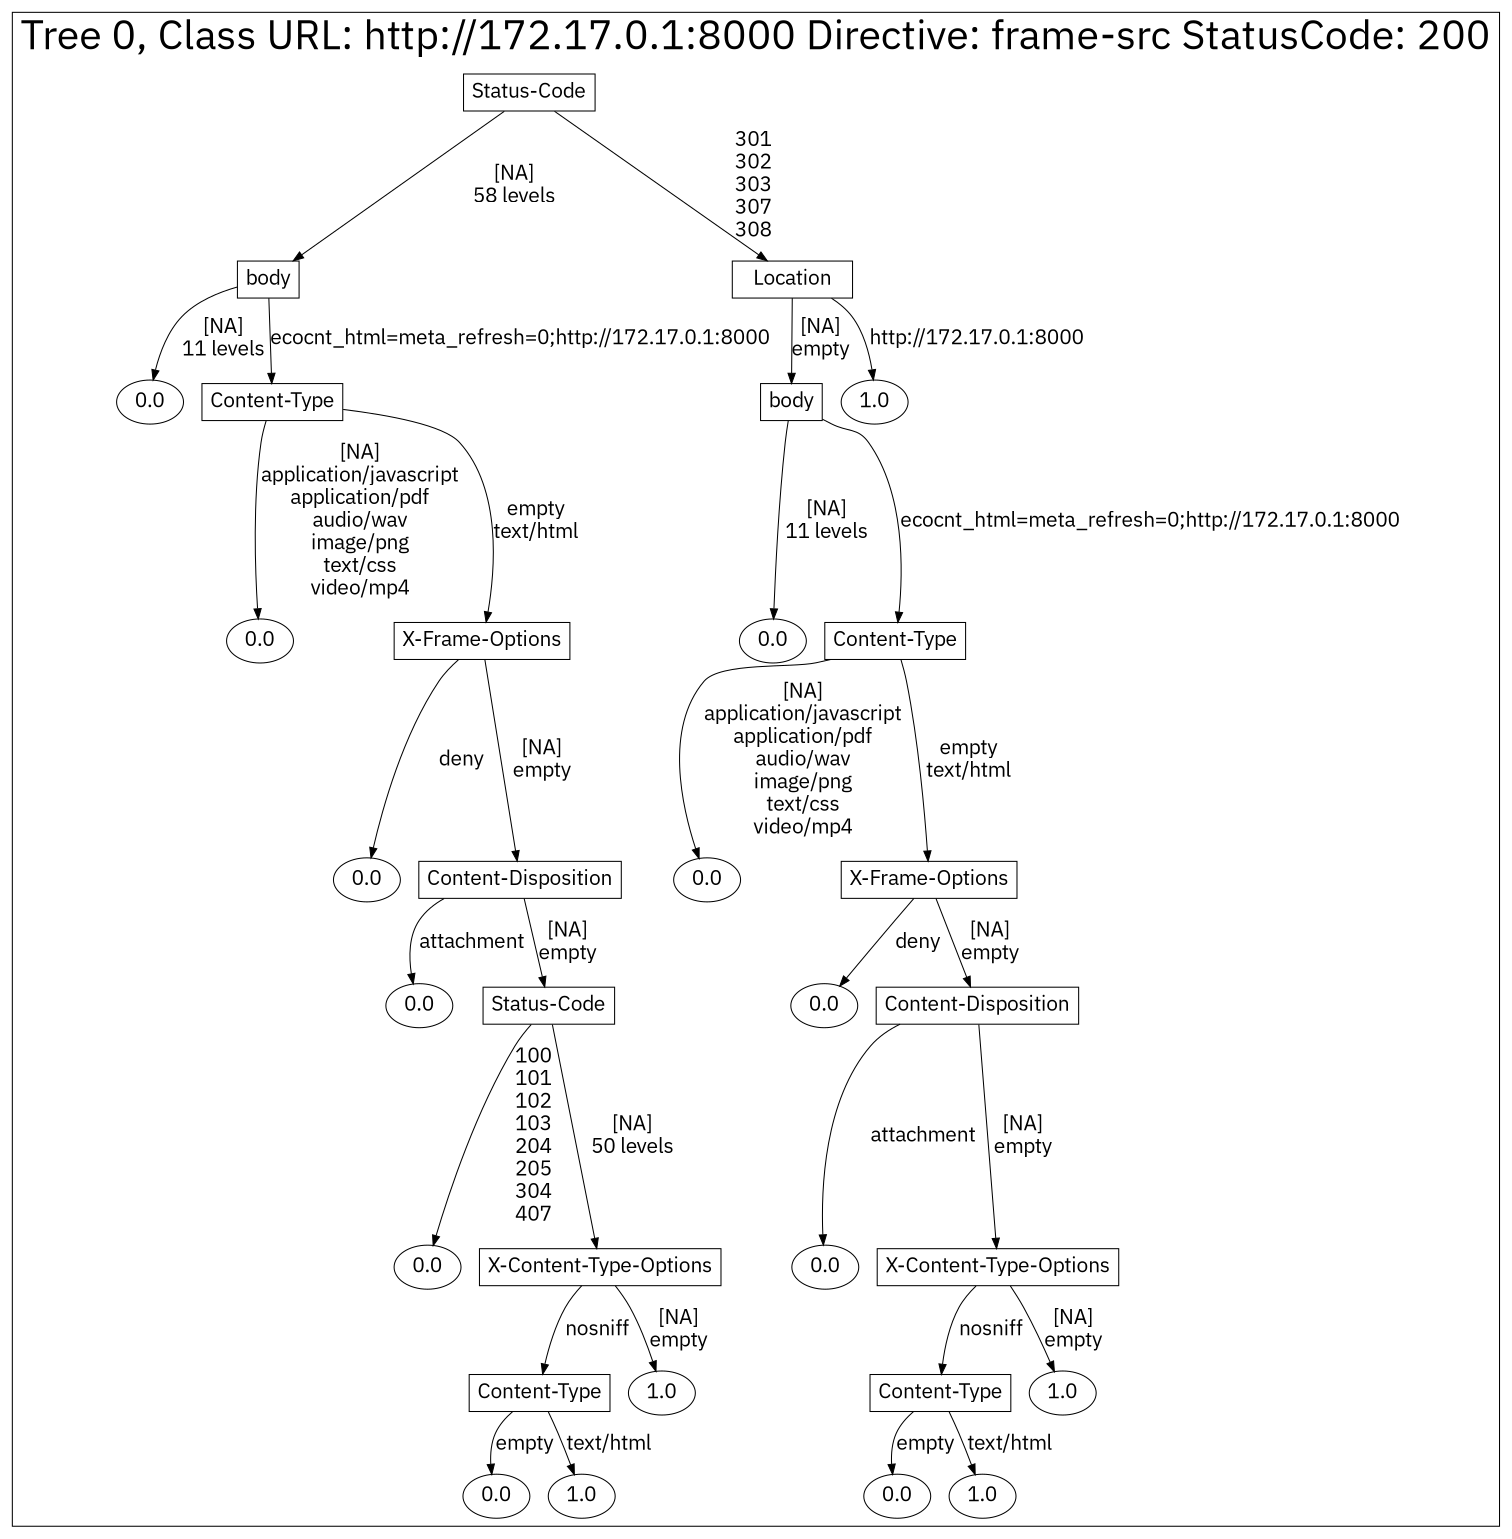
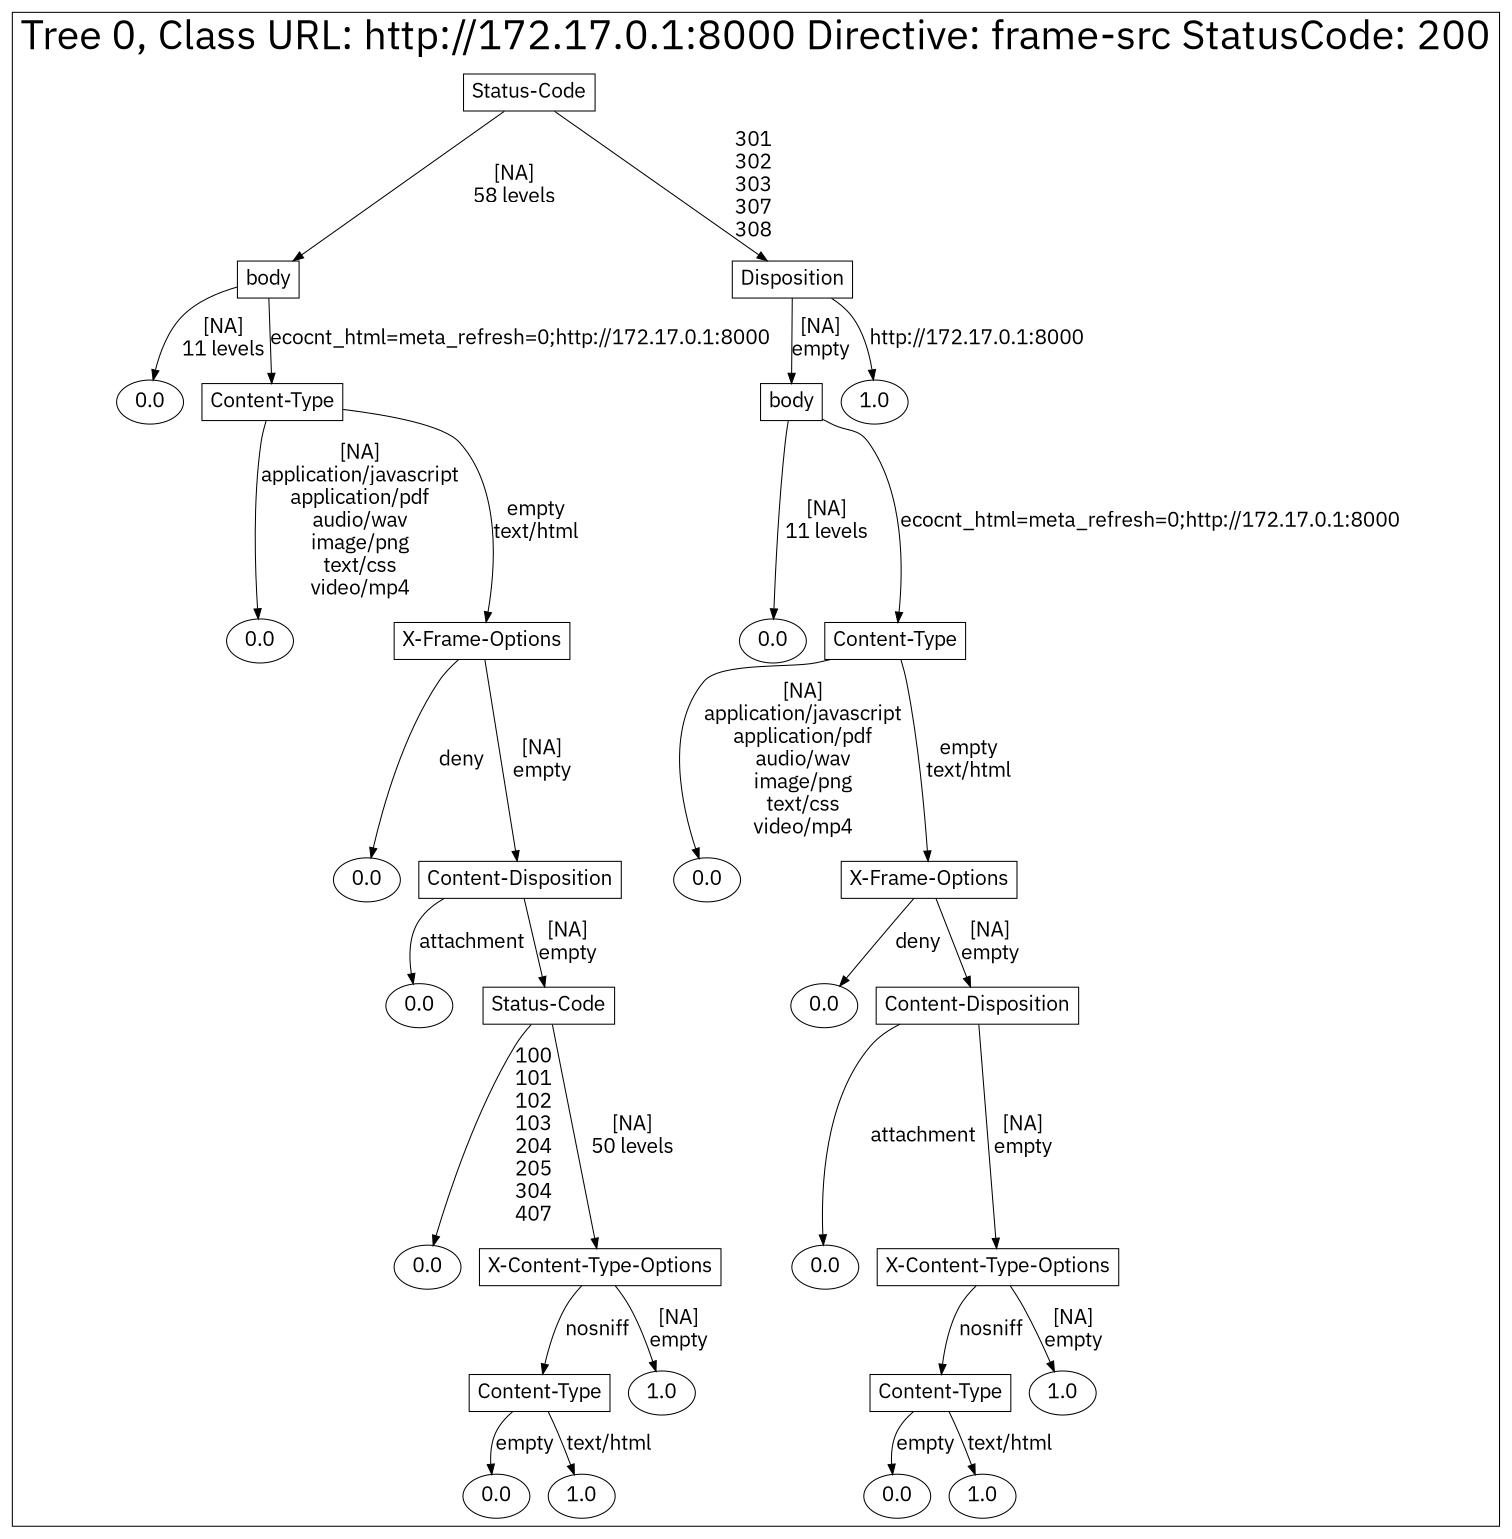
node "Location": label "Location" -> "Disposition"
